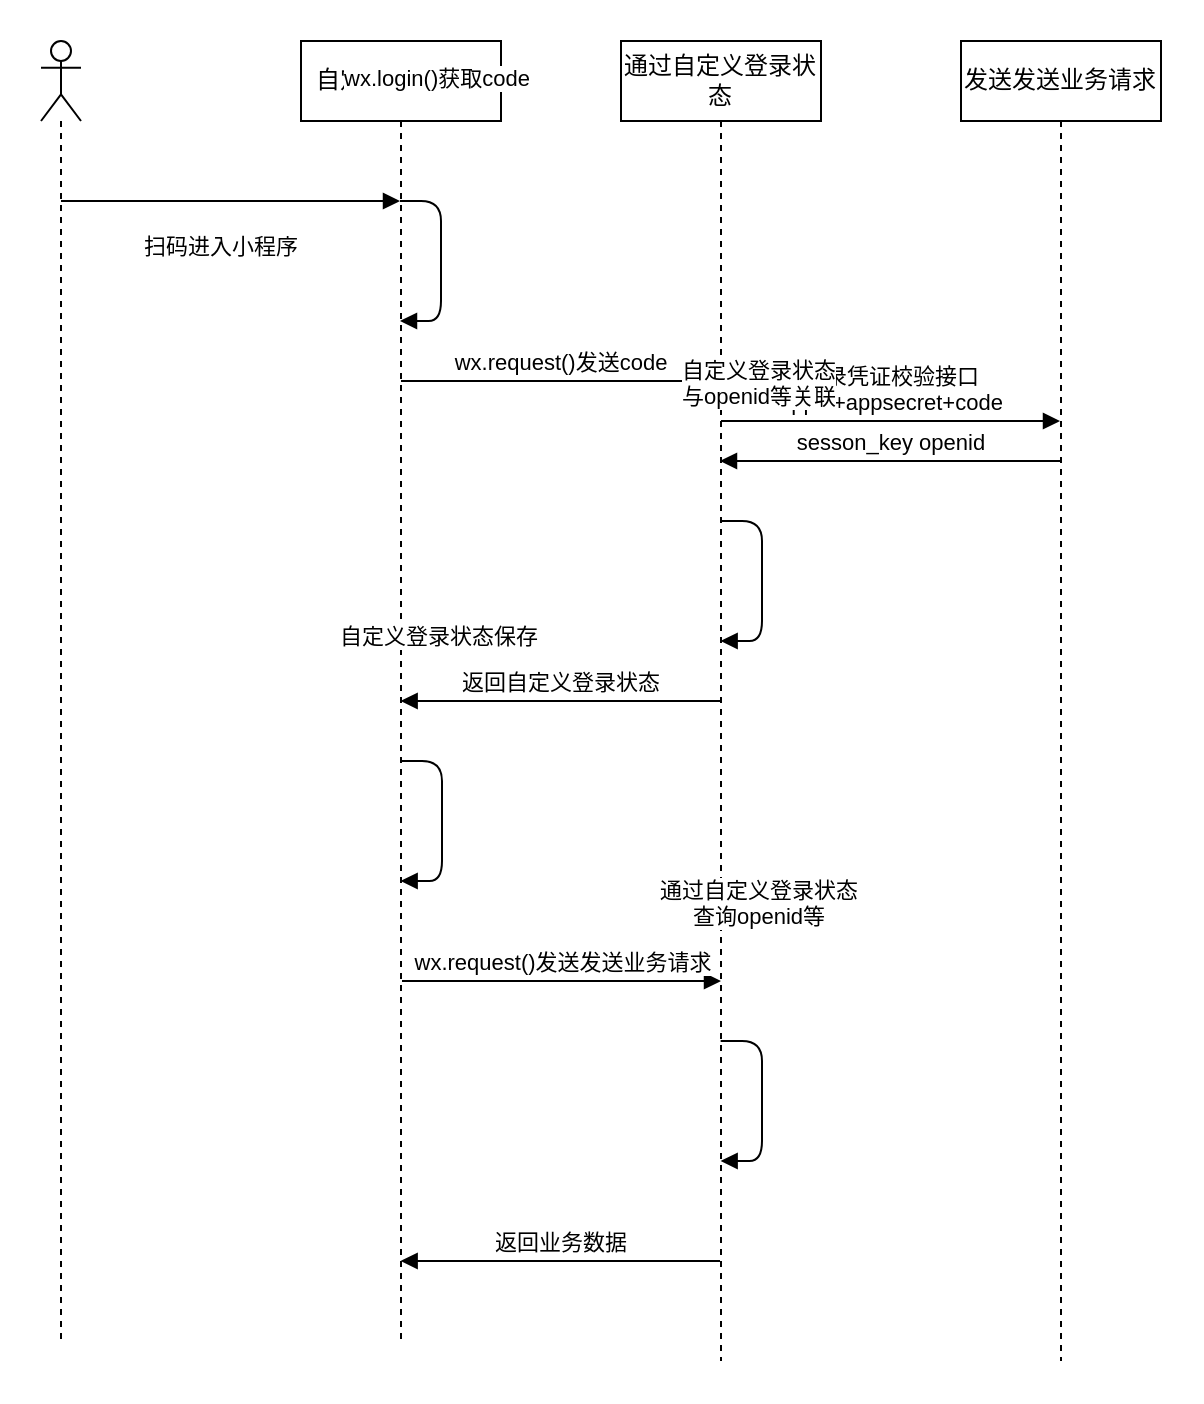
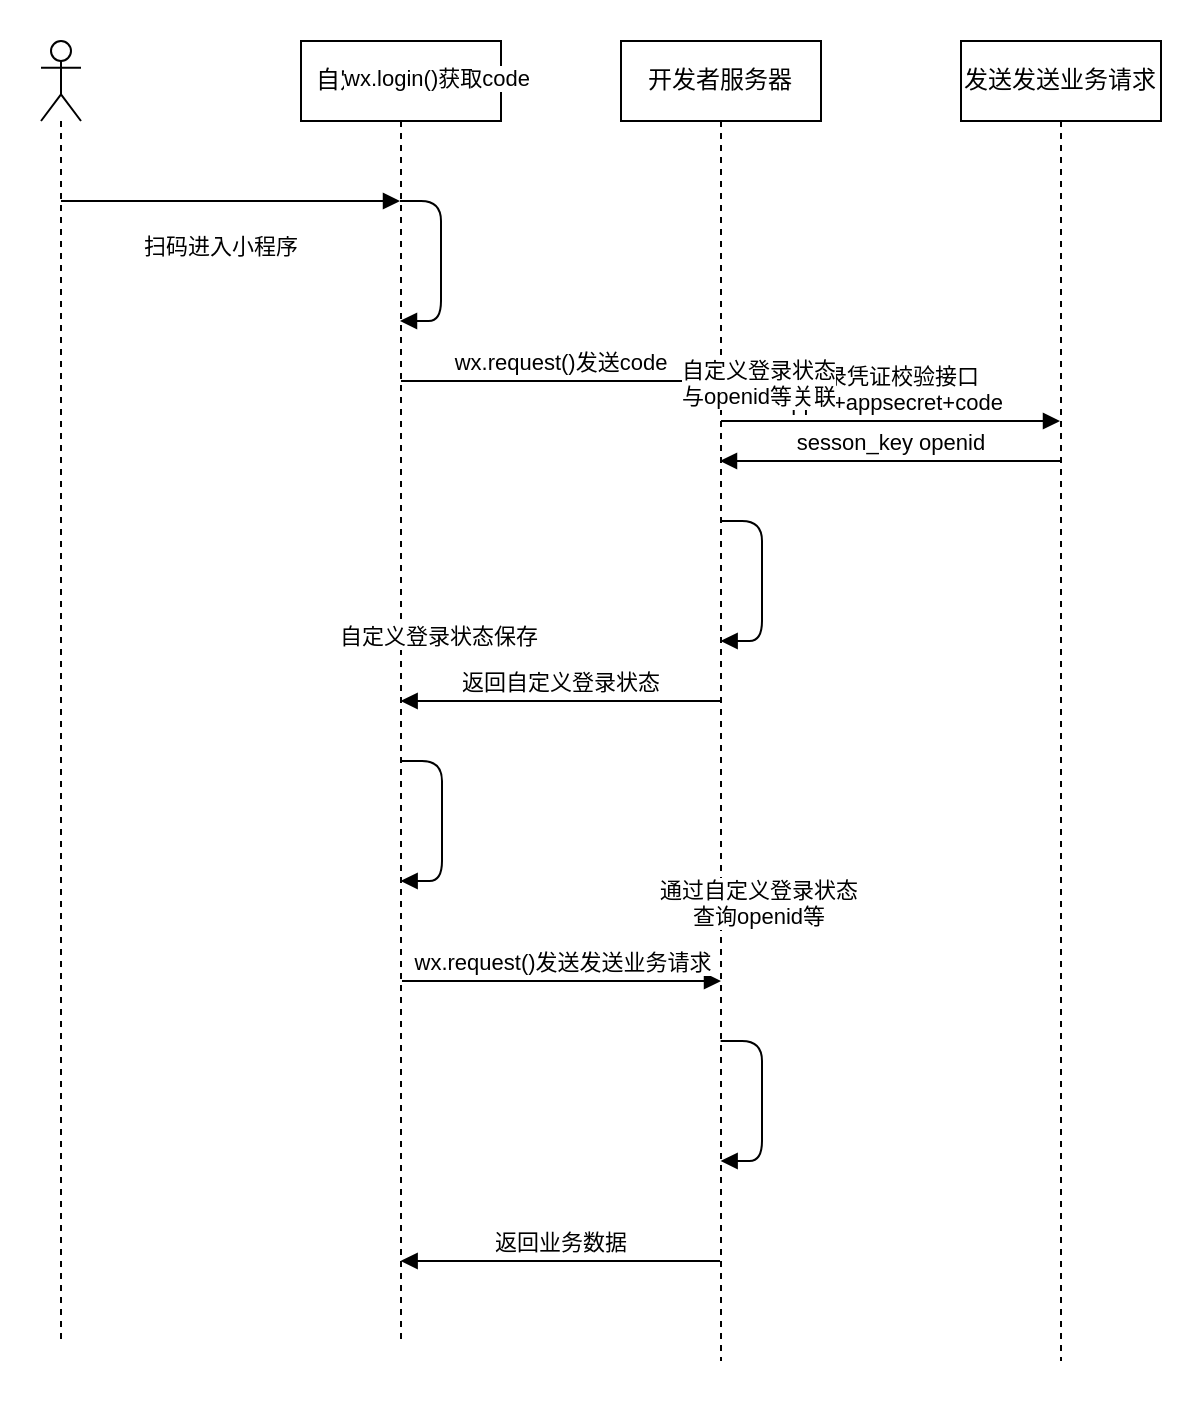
node "通过自定义登录状态": label "通过自定义登录状态" -> "开发者服务器"
